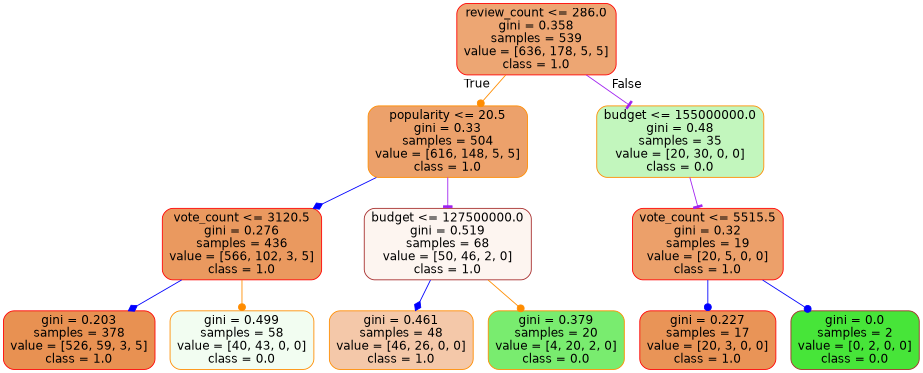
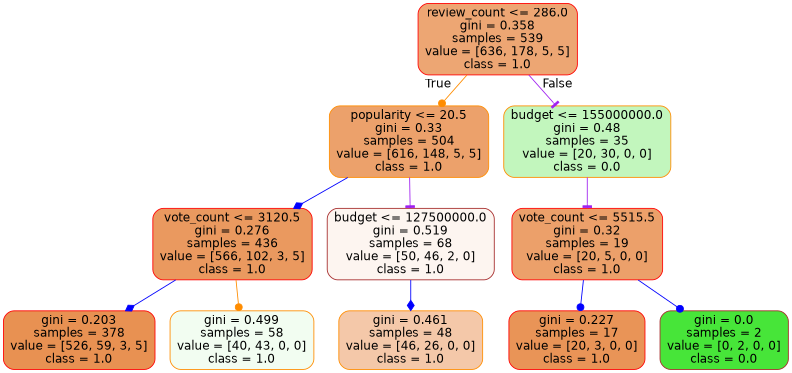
node "gini = 0.499 samples = 58 value = [40, 43, 0, 0] class = 0.0": label "gini = 0.499 samples = 58 value = [40, 43, 0, 0] class = 0.0" -> "gini = 0.499 samples = 58 value = [40, 43, 0, 0] class = 1.0"
node "gini = 0.379 samples = 20 value = [4, 20, 2, 0] class = 0.0": removed
